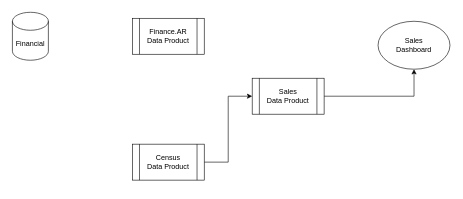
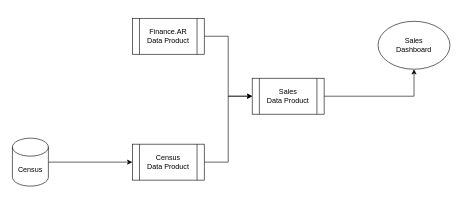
node "Financial": removed
edge "Finance.AR Data Product" -> "Sales Data Product": added
node "Census": added
edge "Census" -> "Census Data Product": added
